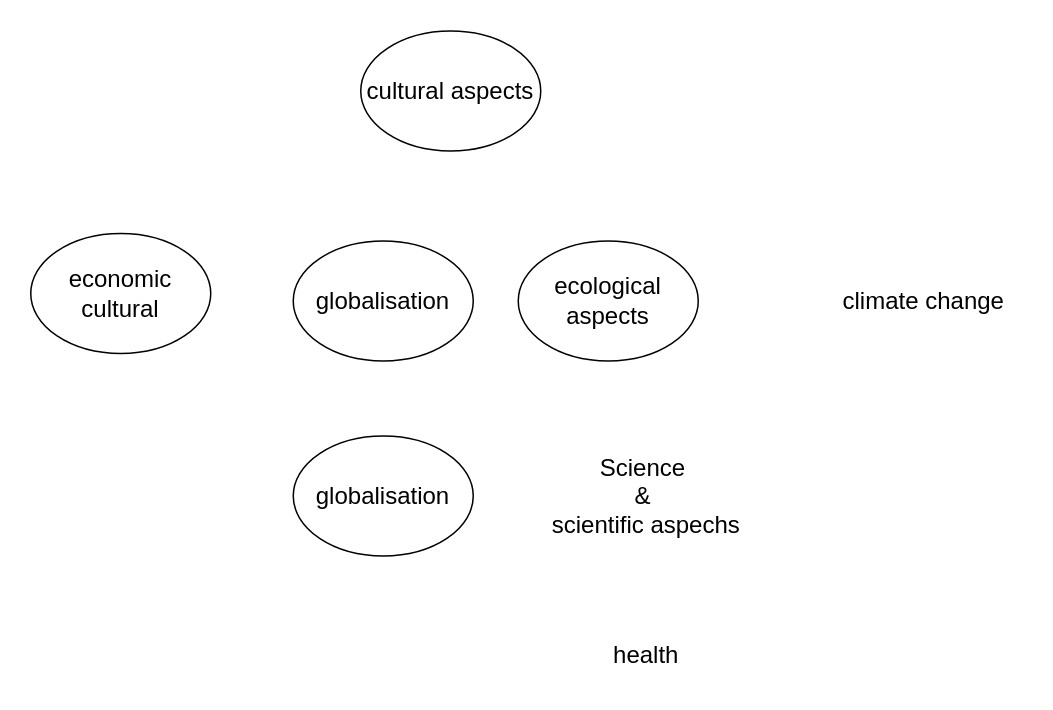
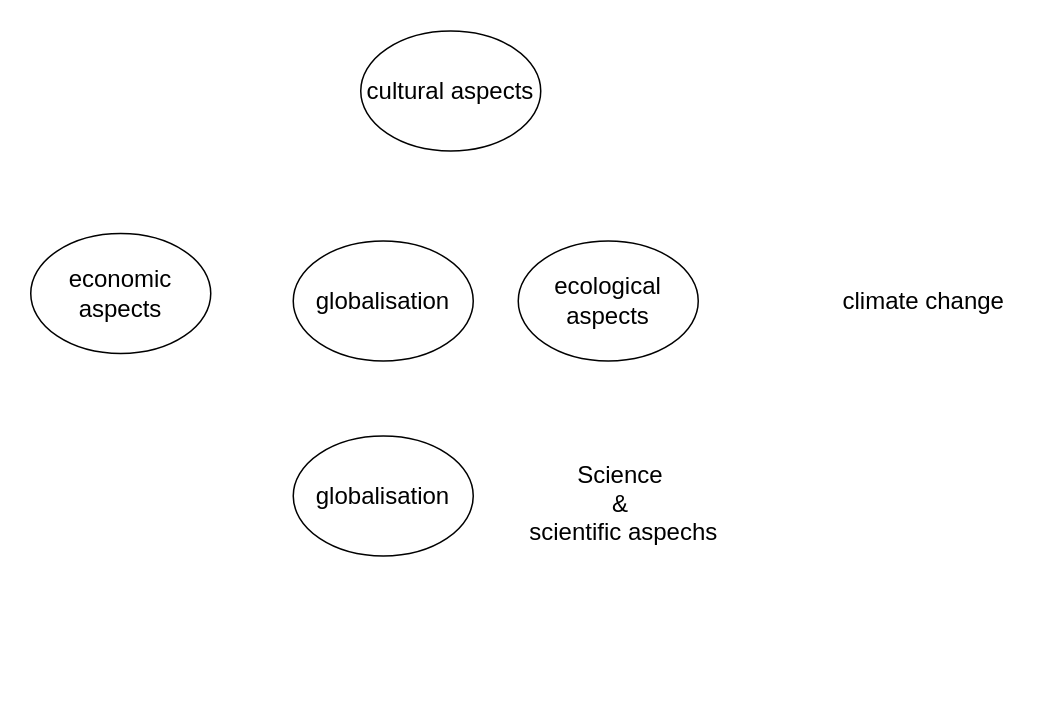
node "economic cultural": label "economic cultural" -> "economic aspects"
node "Science & scientific aspechs": moved (646, 496) -> (623, 503)
node "health": removed
